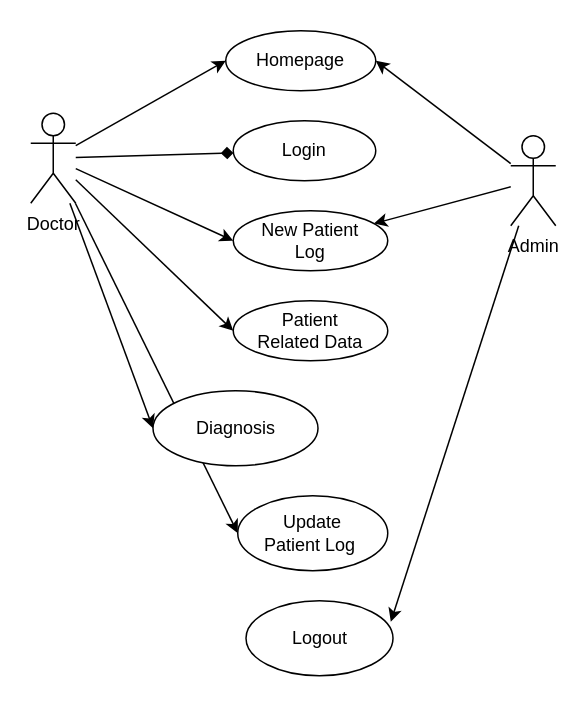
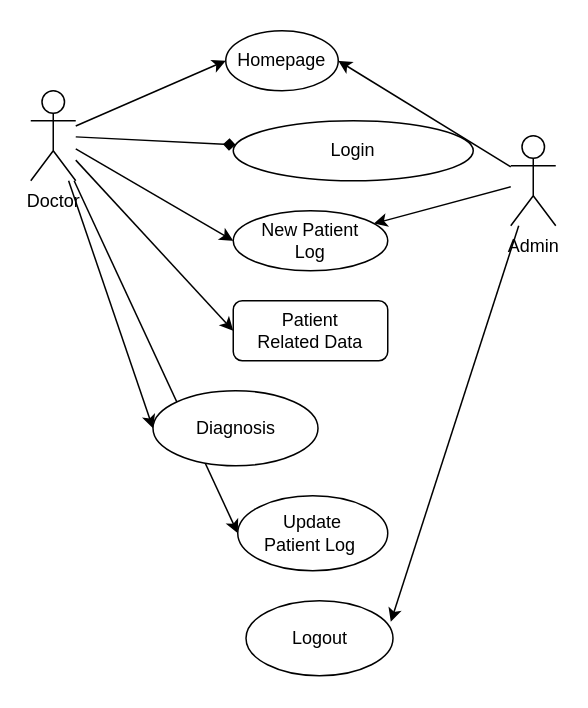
node "Homepage": size 150x60 -> 113x60
node "Login": size 143x60 -> 240x60
node "Doctor": moved (53, 158) -> (53, 136)
node "Patient Related Data": shape ellipse -> rounded rectangle
